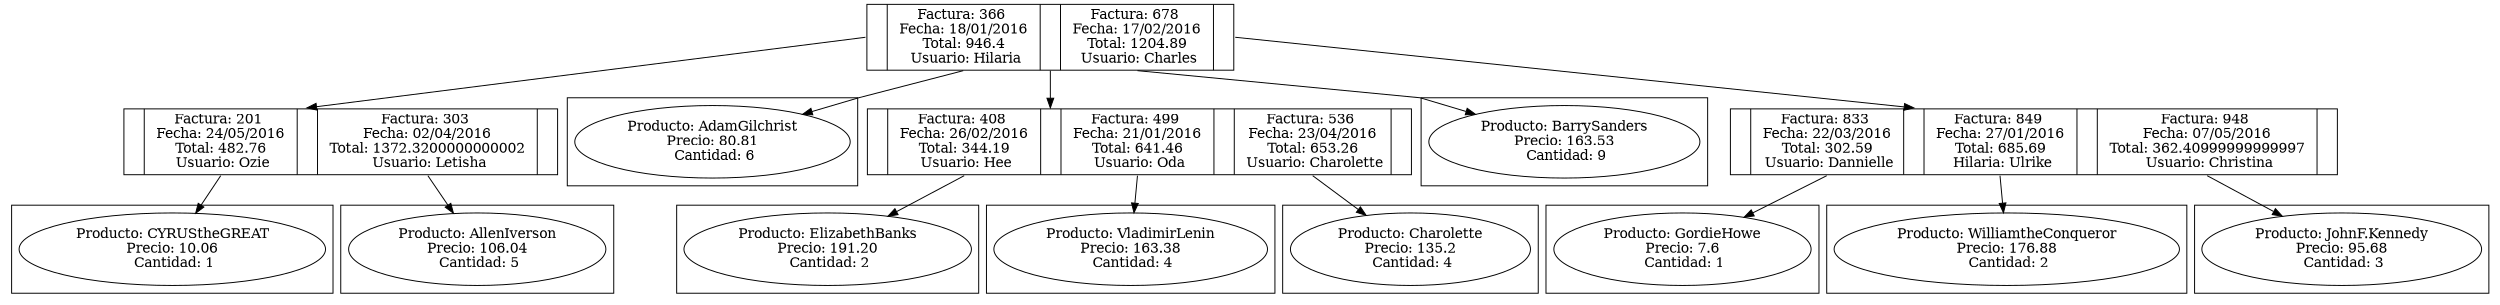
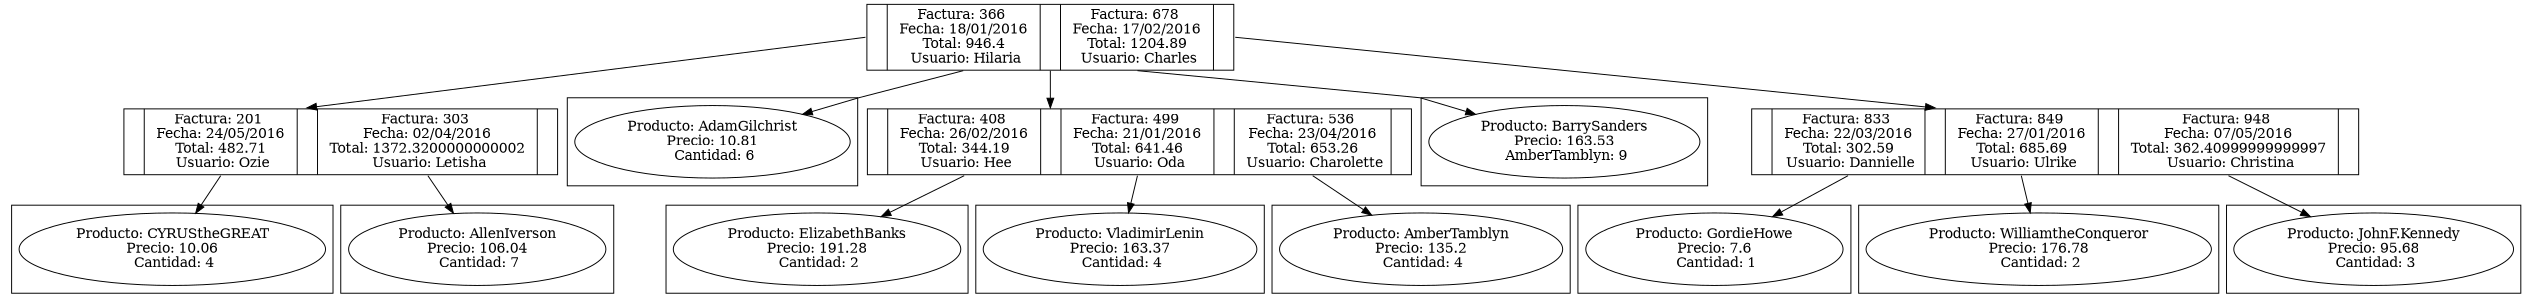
node "Producto: AdamGilchrist Precio: 80.81 Cantidad: 6": label "Producto: AdamGilchrist Precio: 80.81 Cantidad: 6" -> "Producto: AdamGilchrist Precio: 10.81 Cantidad: 6"
node "Producto: BarrySanders Precio: 163.53 Cantidad: 9": label "Producto: BarrySanders Precio: 163.53 Cantidad: 9" -> "Producto: BarrySanders Precio: 163.53 AmberTamblyn: 9"
node "Factura: 201": text "Total: 482.76" -> "Total: 482.71"
node "Factura: 833": text "Hilaria: Ulrike" -> "Usuario: Ulrike"
node "Producto: CYRUStheGREAT Precio: 10.06 Cantidad: 1": label "Producto: CYRUStheGREAT Precio: 10.06 Cantidad: 1" -> "Producto: CYRUStheGREAT Precio: 10.06 Cantidad: 4"
node "Producto: AllenIverson Precio: 106.04 Cantidad: 5": label "Producto: AllenIverson Precio: 106.04 Cantidad: 5" -> "Producto: AllenIverson Precio: 106.04 Cantidad: 7"
node "Producto: ElizabethBanks Precio: 191.20 Cantidad: 2": label "Producto: ElizabethBanks Precio: 191.20 Cantidad: 2" -> "Producto: ElizabethBanks Precio: 191.28 Cantidad: 2"
node "Producto: VladimirLenin Precio: 163.38 Cantidad: 4": label "Producto: VladimirLenin Precio: 163.38 Cantidad: 4" -> "Producto: VladimirLenin Precio: 163.37 Cantidad: 4"
node "Producto: Charolette Precio: 135.2 Cantidad: 4": label "Producto: Charolette Precio: 135.2 Cantidad: 4" -> "Producto: AmberTamblyn Precio: 135.2 Cantidad: 4"
node "Producto: WilliamtheConqueror Precio: 176.88 Cantidad: 2": label "Producto: WilliamtheConqueror Precio: 176.88 Cantidad: 2" -> "Producto: WilliamtheConqueror Precio: 176.78 Cantidad: 2"
